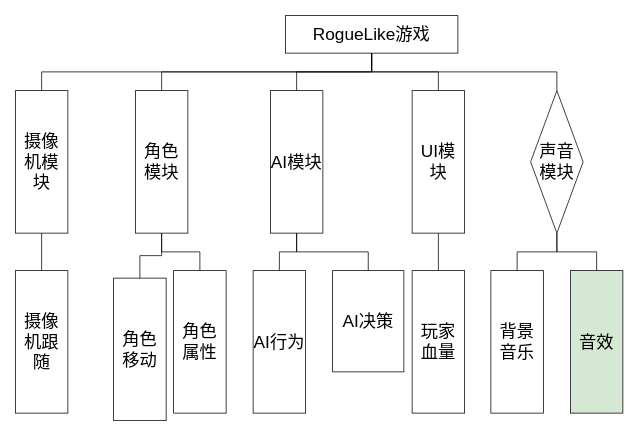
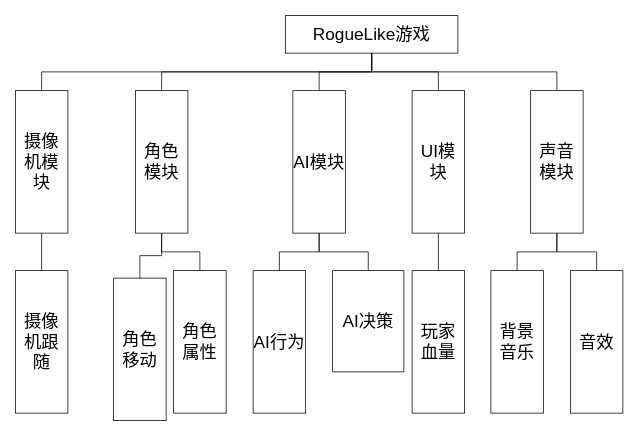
node "AI模块": moved (297, 162) -> (319, 162)
node "声音模块": shape diamond -> rectangle
node "音效": fillcolor #d5e8d4 -> #ffffff
